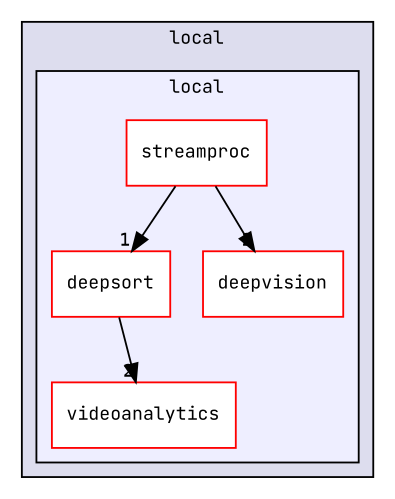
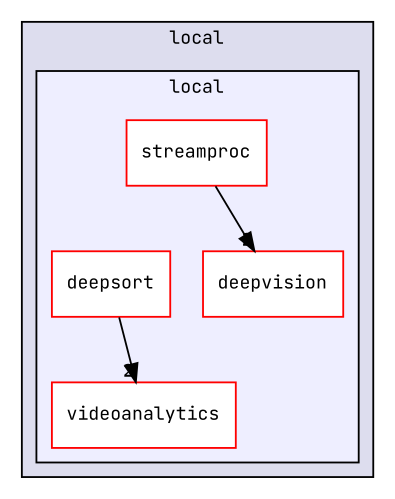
edge "streamproc" -> "deepsort": removed
